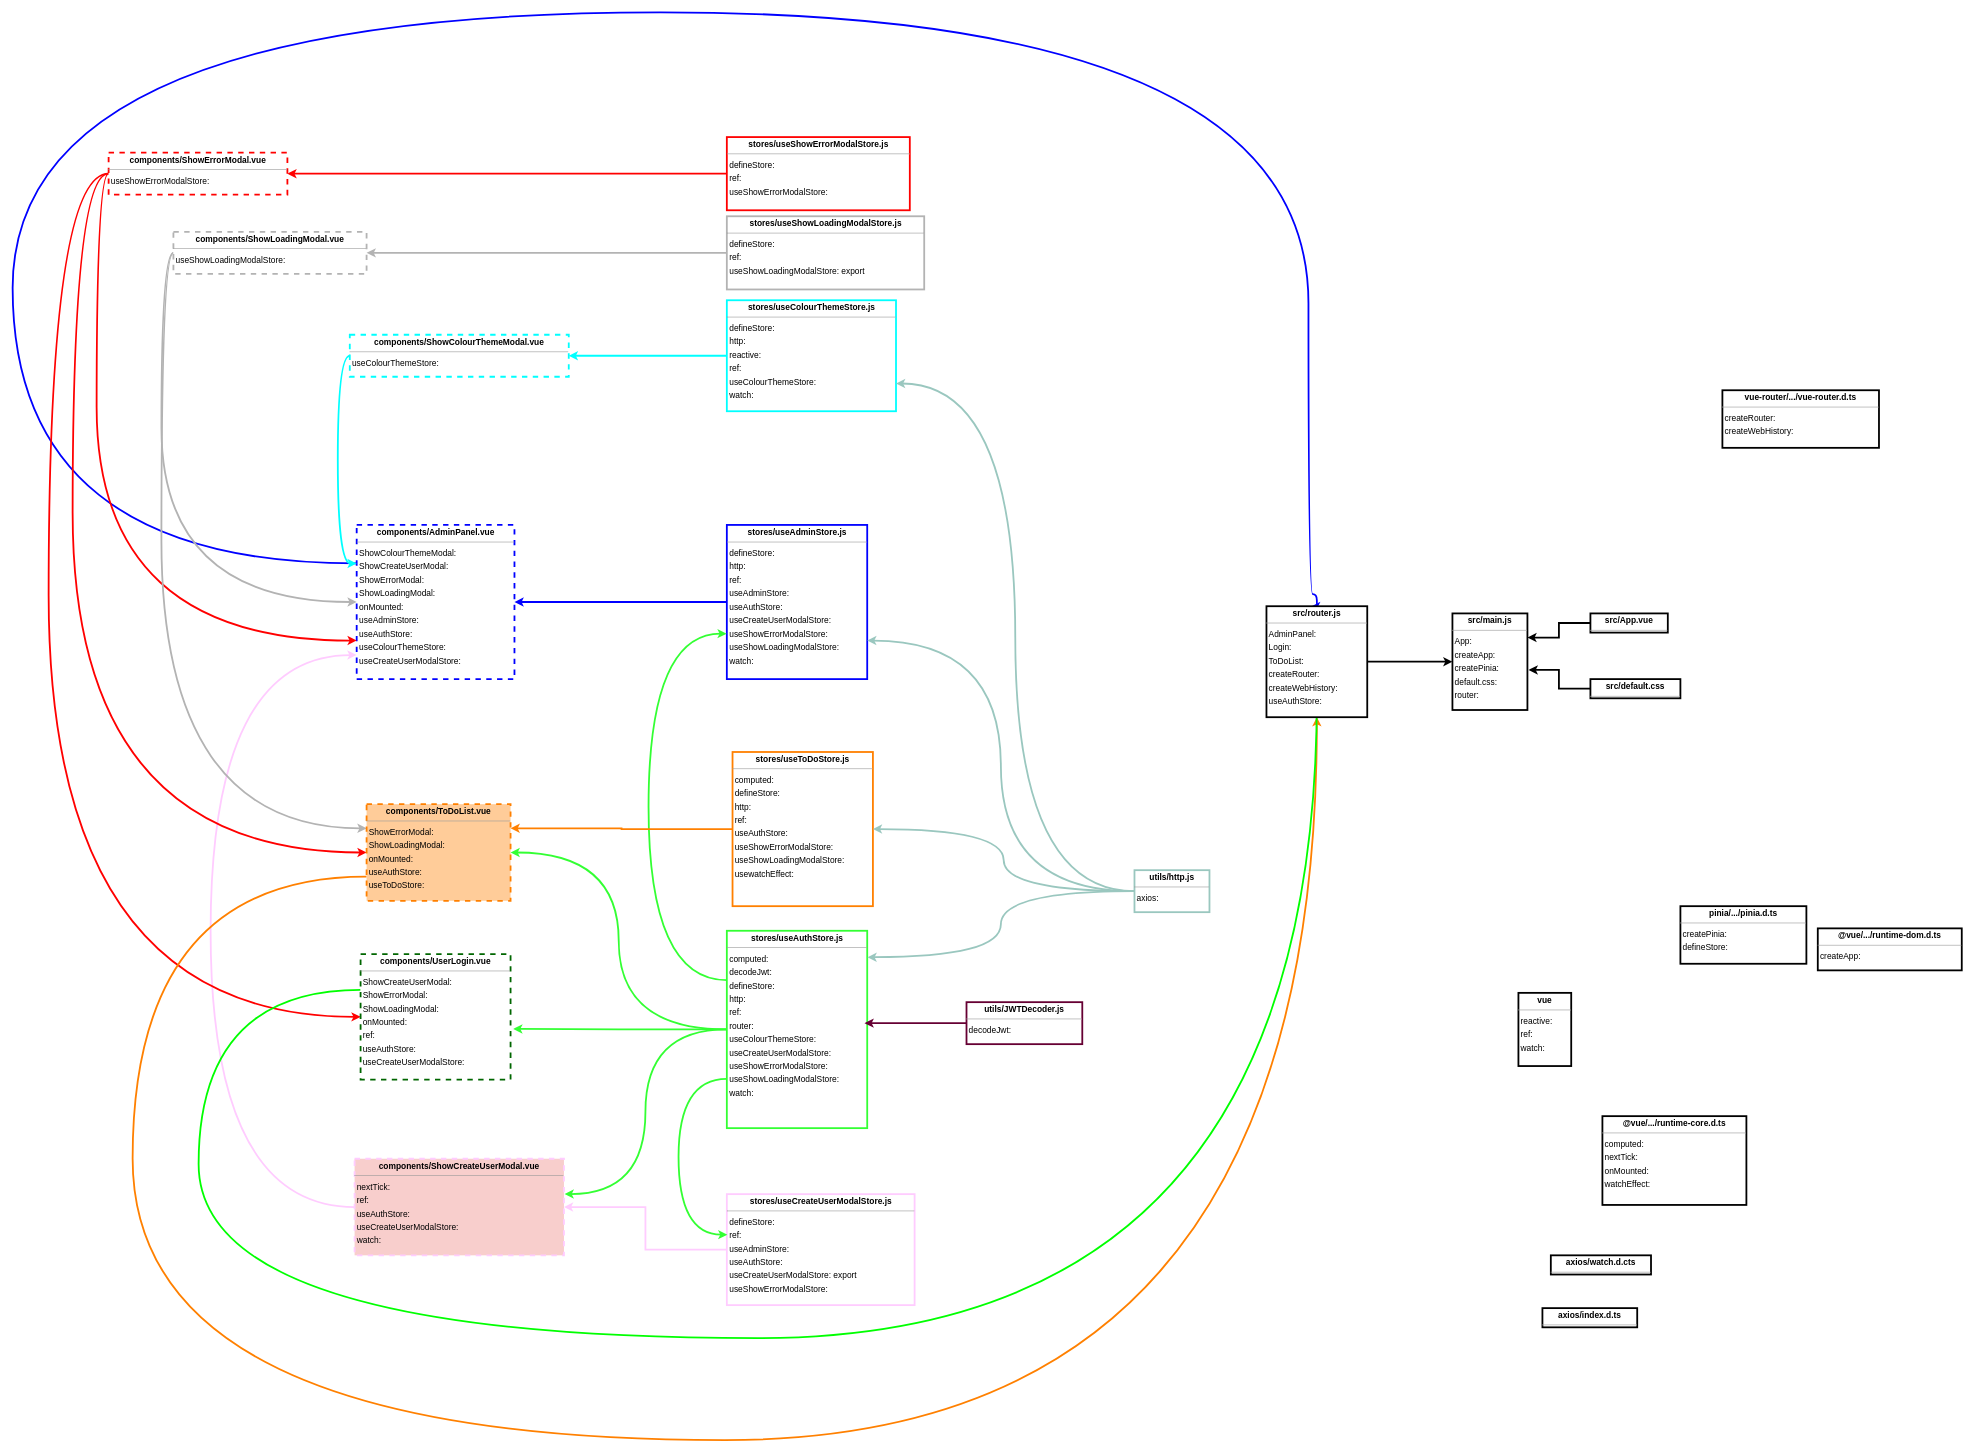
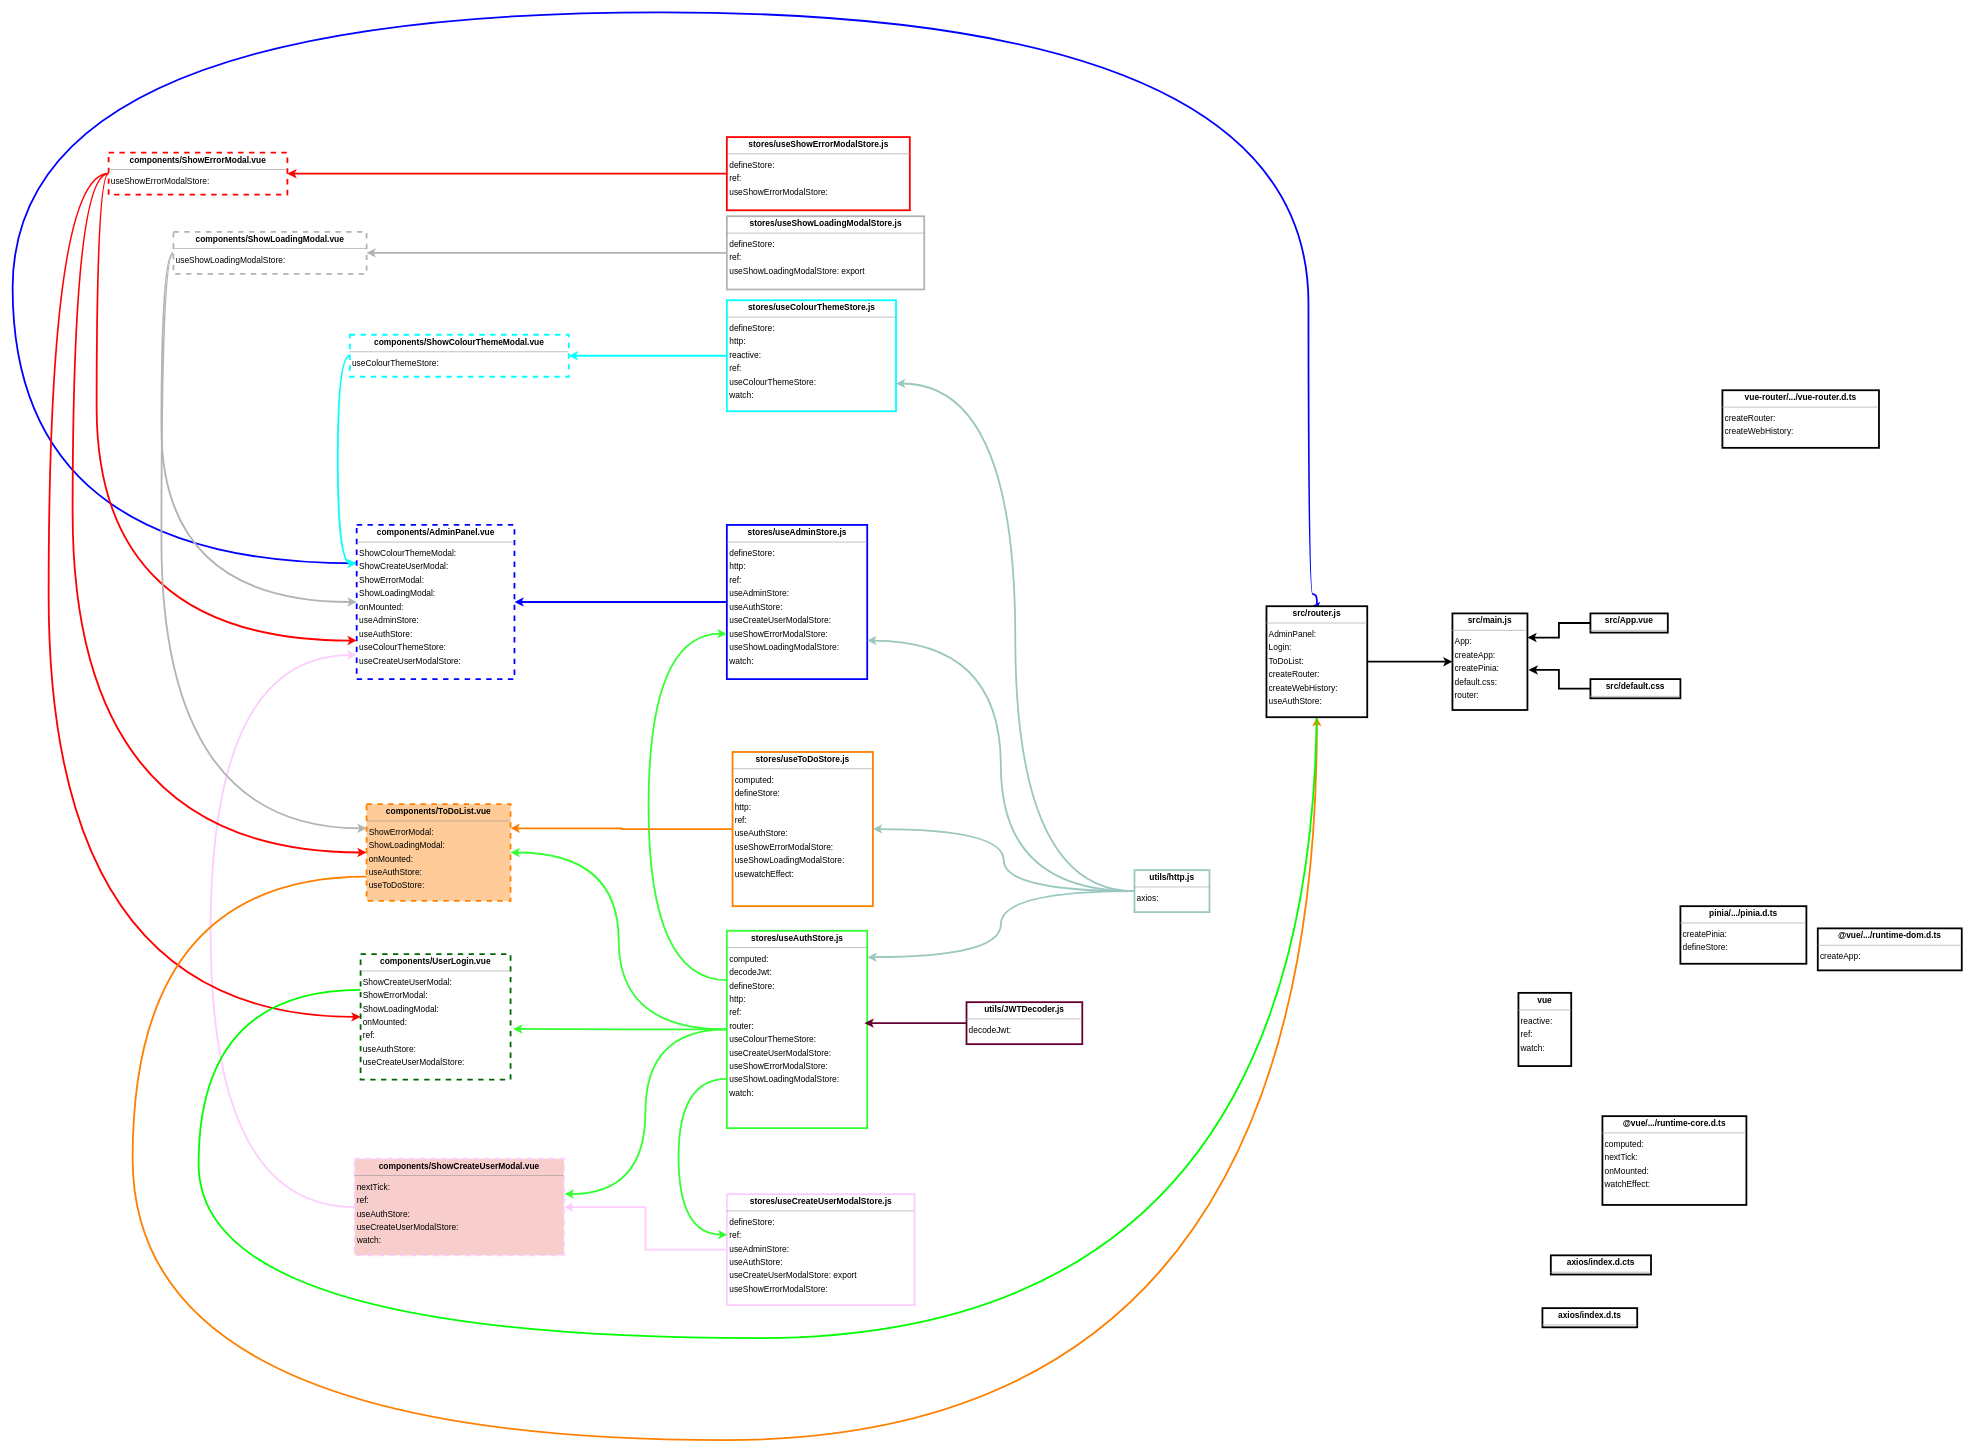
node "axios/watch.d.cts": label "axios/watch.d.cts" -> "axios/index.d.cts"
